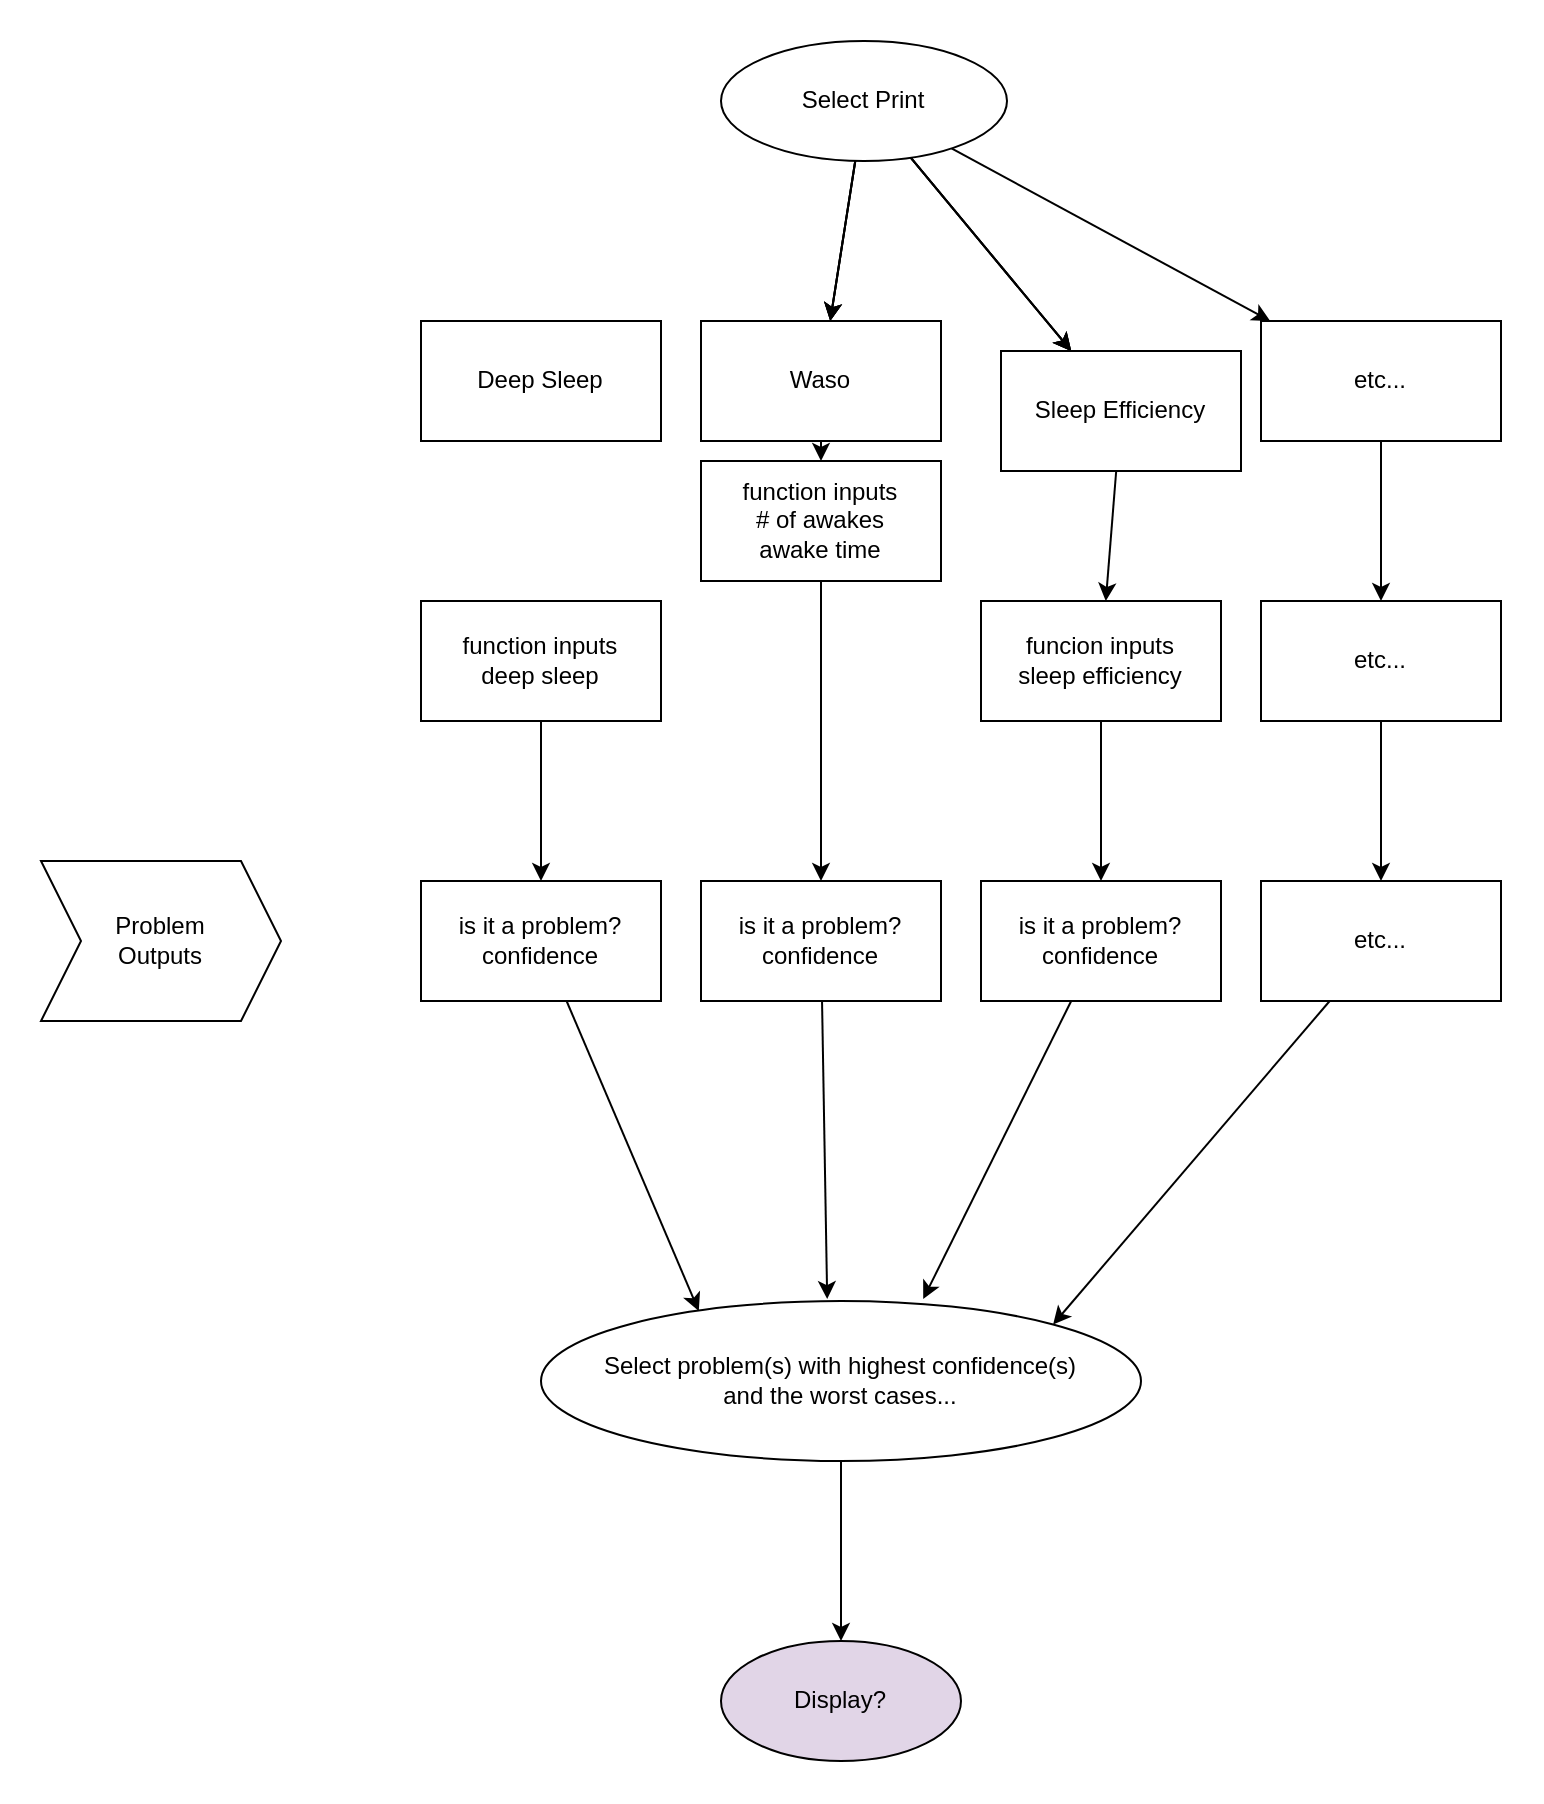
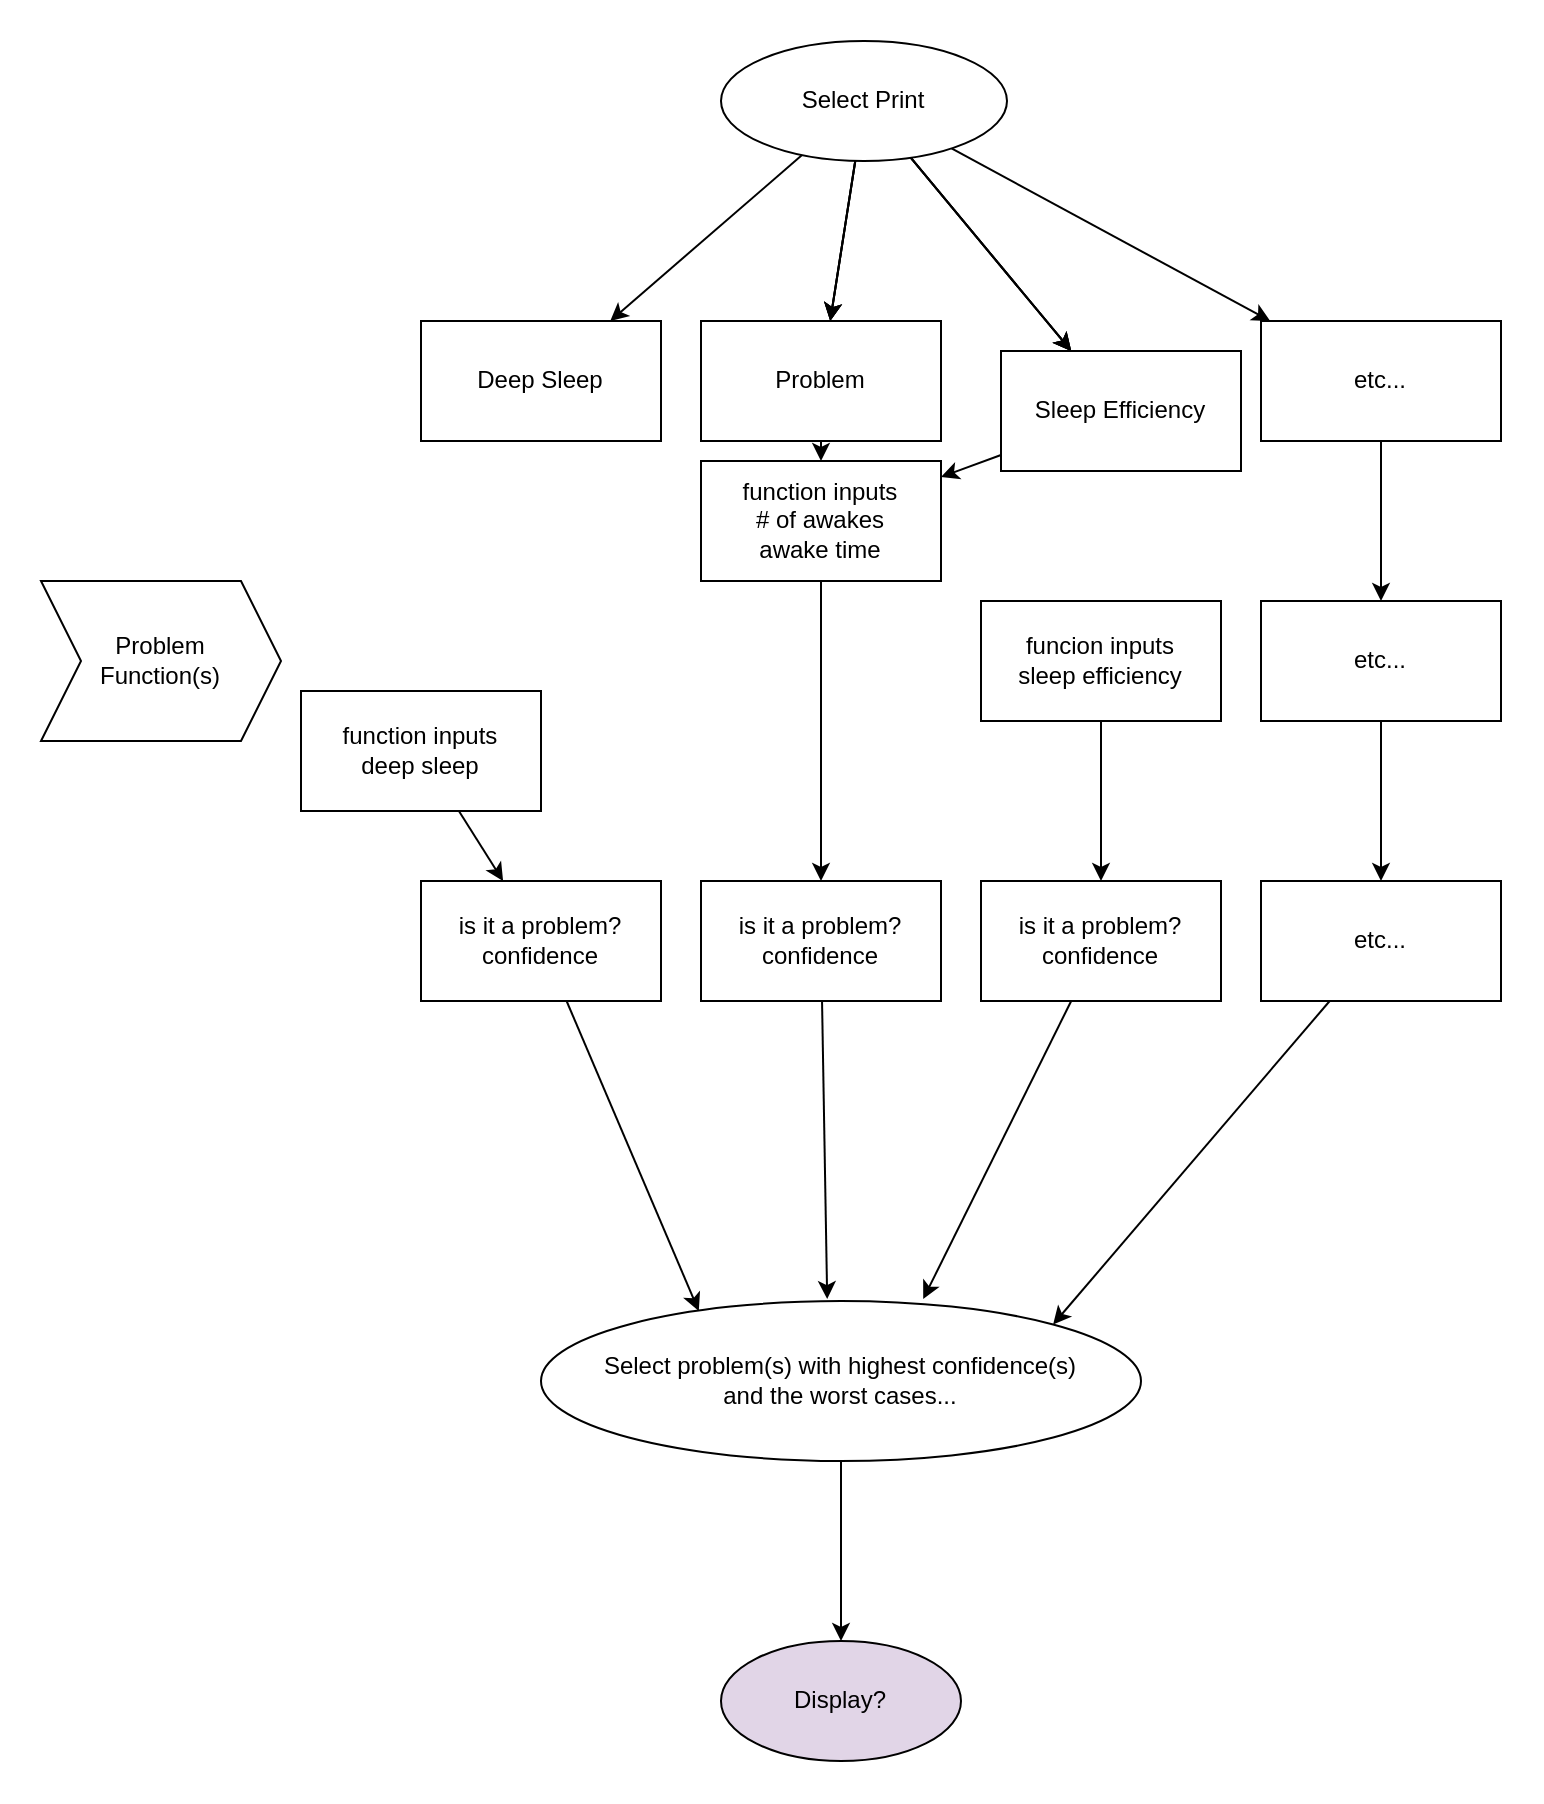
edge "Select Print" -> "Deep Sleep": added
node "Waso": label "Waso" -> "Problem"
edge "Sleep Efficiency" -> "funcion inputs sleep efficiency": now "Sleep Efficiency" -> "function inputs # of awakes awake time"
node "Problem Function(s)": added
node "function inputs deep sleep": moved (541, 661) -> (421, 751)
node "Problem Outputs": removed
